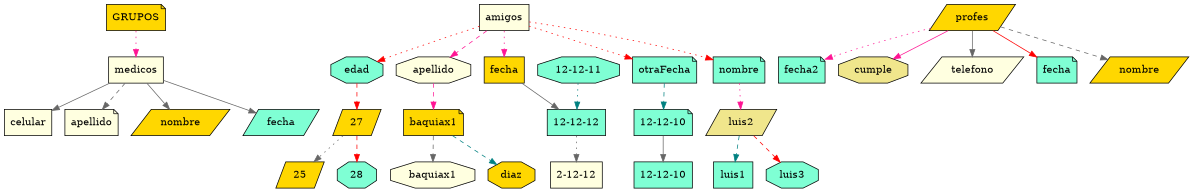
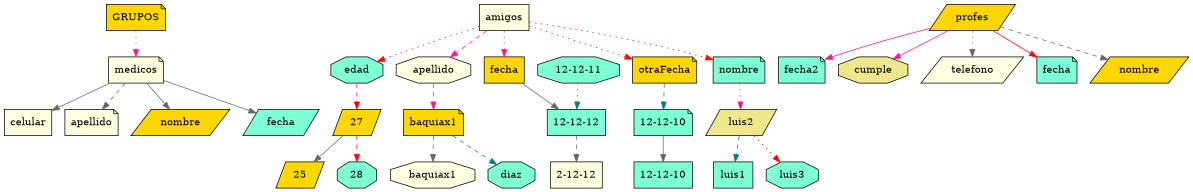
edge "profes" -> "telefono": style solid -> dotted
edge "profes" -> "fecha2": style dotted -> solid
node "medicos": shape box -> note
node "otraFecha": fillcolor aquamarine -> gold
edge "12-12-12" -> "2-12-12": style dotted -> dashed
edge "27" -> "25": style dotted -> solid
edge "luis2" -> "luis3": style dashed -> dotted
node "diaz": fillcolor gold -> aquamarine
